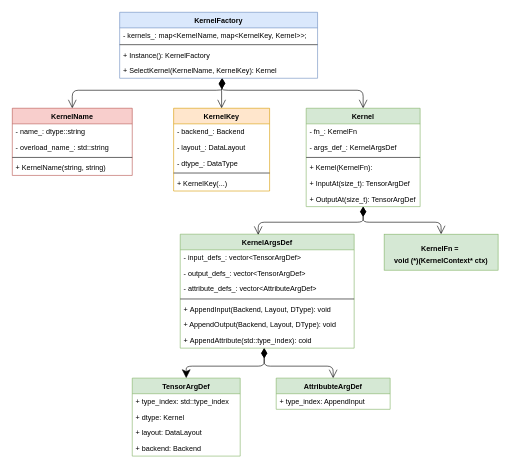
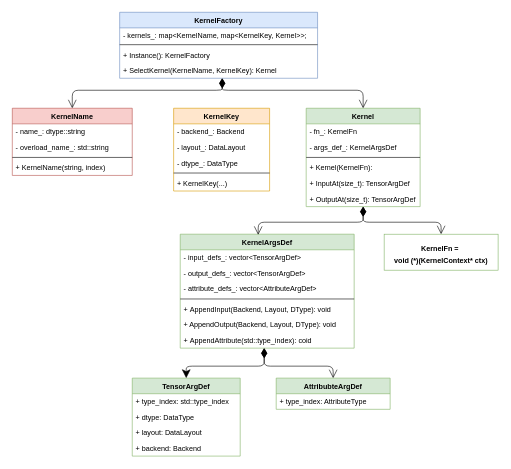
edge "+ SelectKernel(KernelName, KernelKey): Kernel" -- "KernelKey": removed
node "+ KernelName(string, string)": label "+ KernelName(string, string)" -> "+ KernelName(string, index)"
node "KernelFn = void (*)(KernelContext* ctx)": fillcolor #d5e8d4 -> #ffffff
node "+ type_index: AppendInput": label "+ type_index: AppendInput" -> "+ type_index: AttributeType"
node "+ dtype: Kernel": label "+ dtype: Kernel" -> "+ dtype: DataType"
